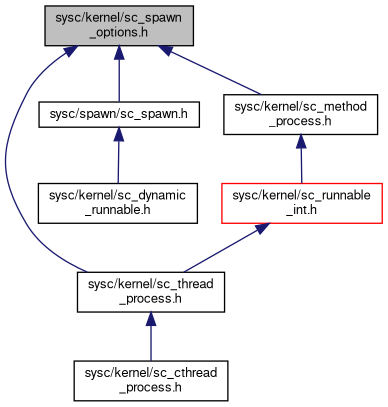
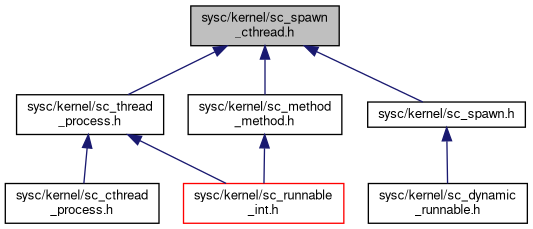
node "sysc/kernel/sc_spawn _options.h": label "sysc/kernel/sc_spawn _options.h" -> "sysc/kernel/sc_spawn _cthread.h"
node "sysc/spawn/sc_spawn.h": label "sysc/spawn/sc_spawn.h" -> "sysc/kernel/sc_spawn.h"
node "sysc/kernel/sc_method _process.h": label "sysc/kernel/sc_method _process.h" -> "sysc/kernel/sc_method _method.h"
edge "sysc/kernel/sc_thread _process.h" -> "sysc/kernel/sc_runnable _int.h": reversed
